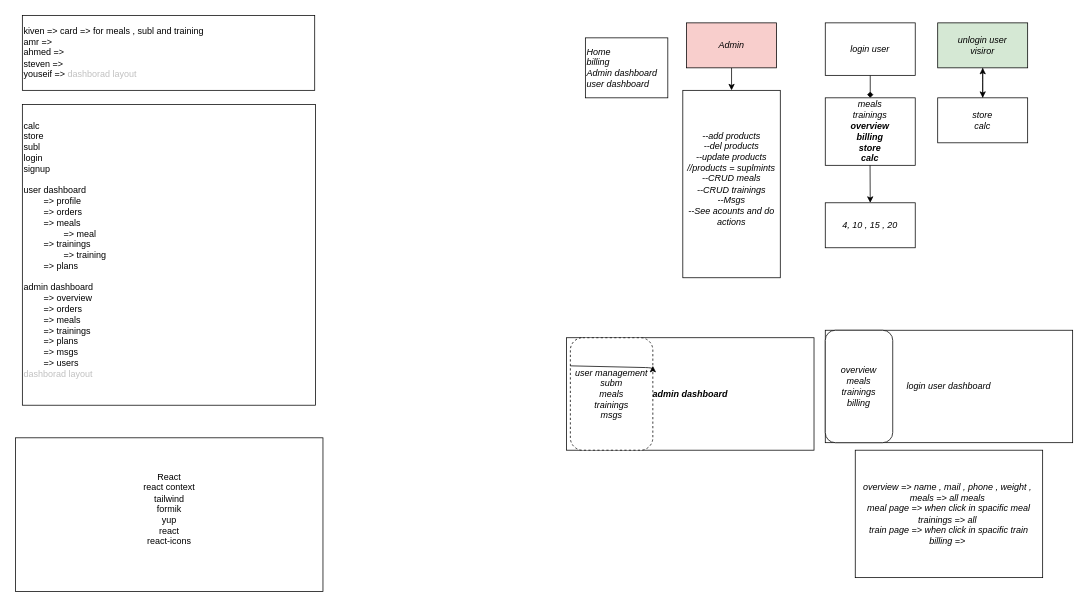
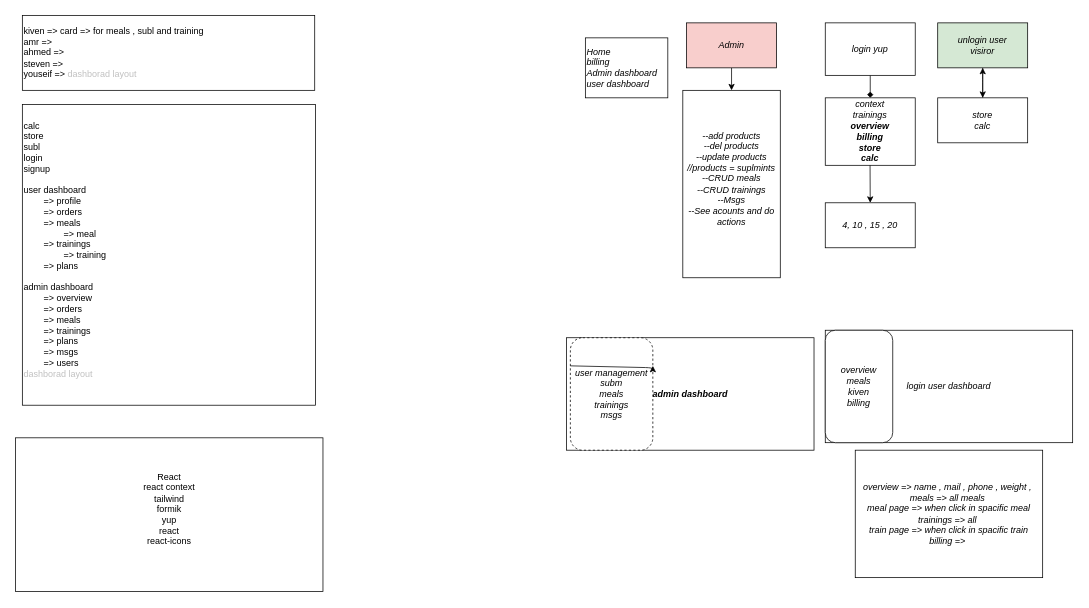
node "login user": label "login user" -> "login yup"
node "meals trainings overview billing store calc": label "meals trainings overview billing store calc" -> "context trainings overview billing store calc"
node "overview meals trainings billing": label "overview meals trainings billing" -> "overview meals kiven billing"
